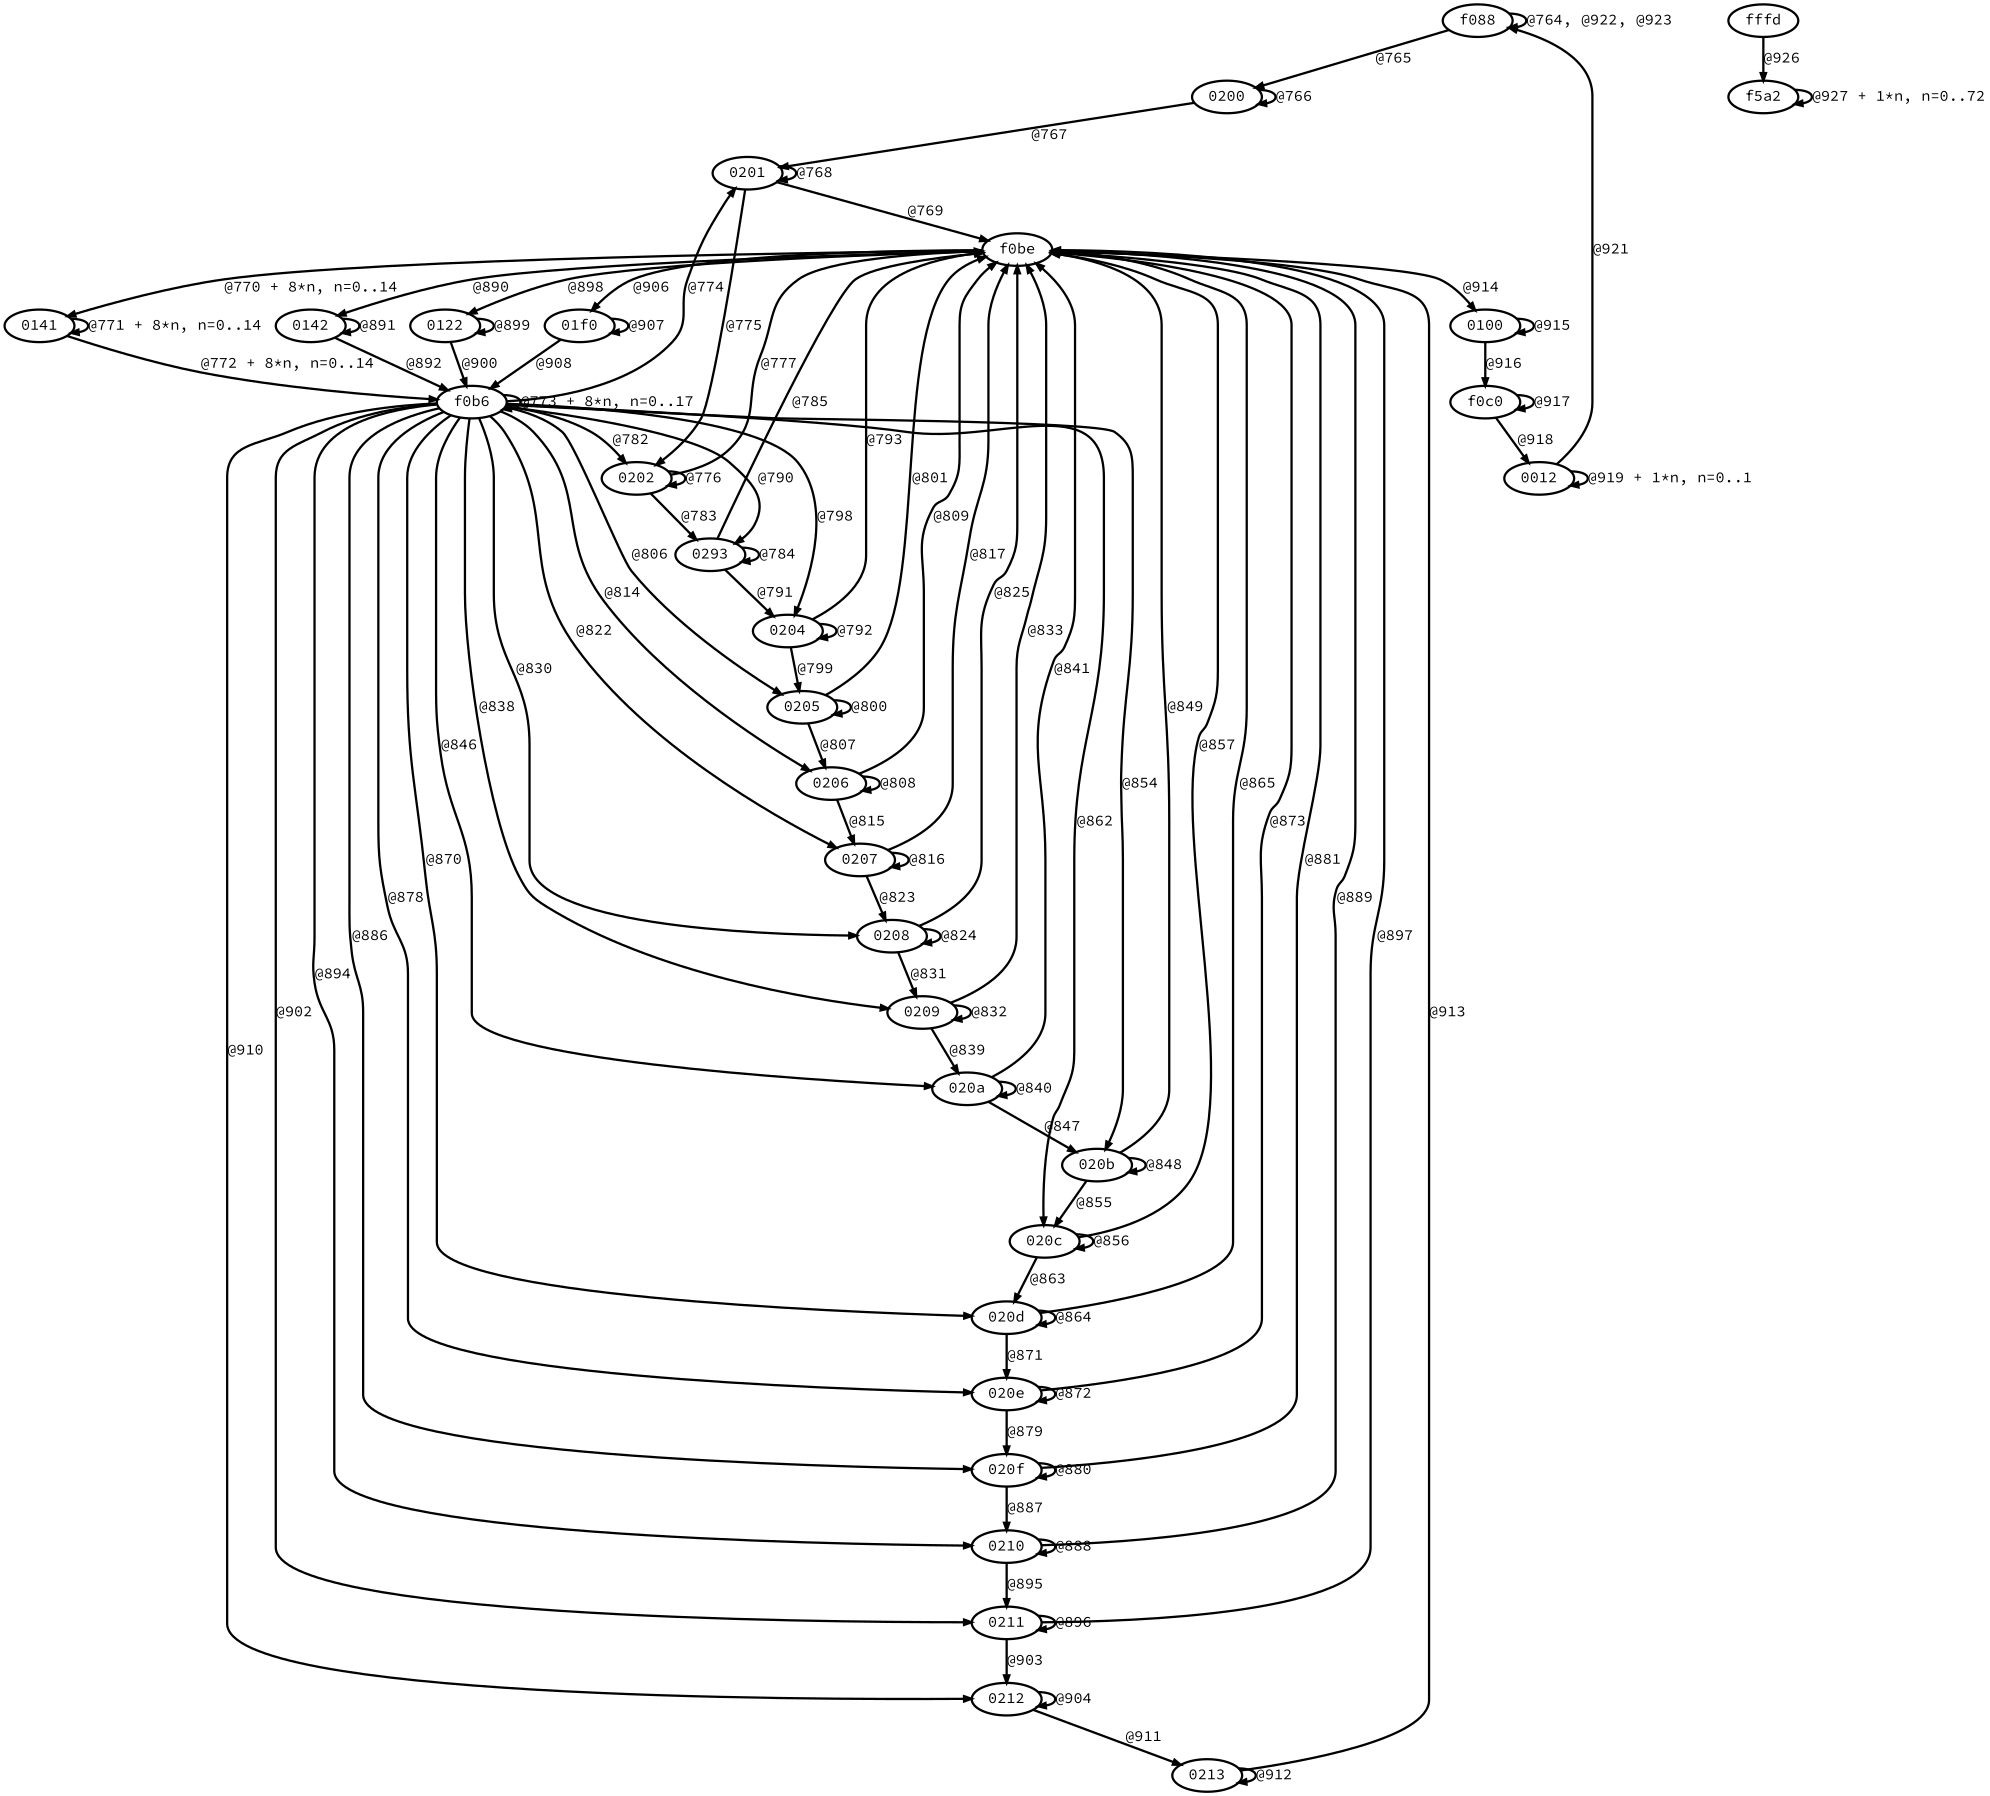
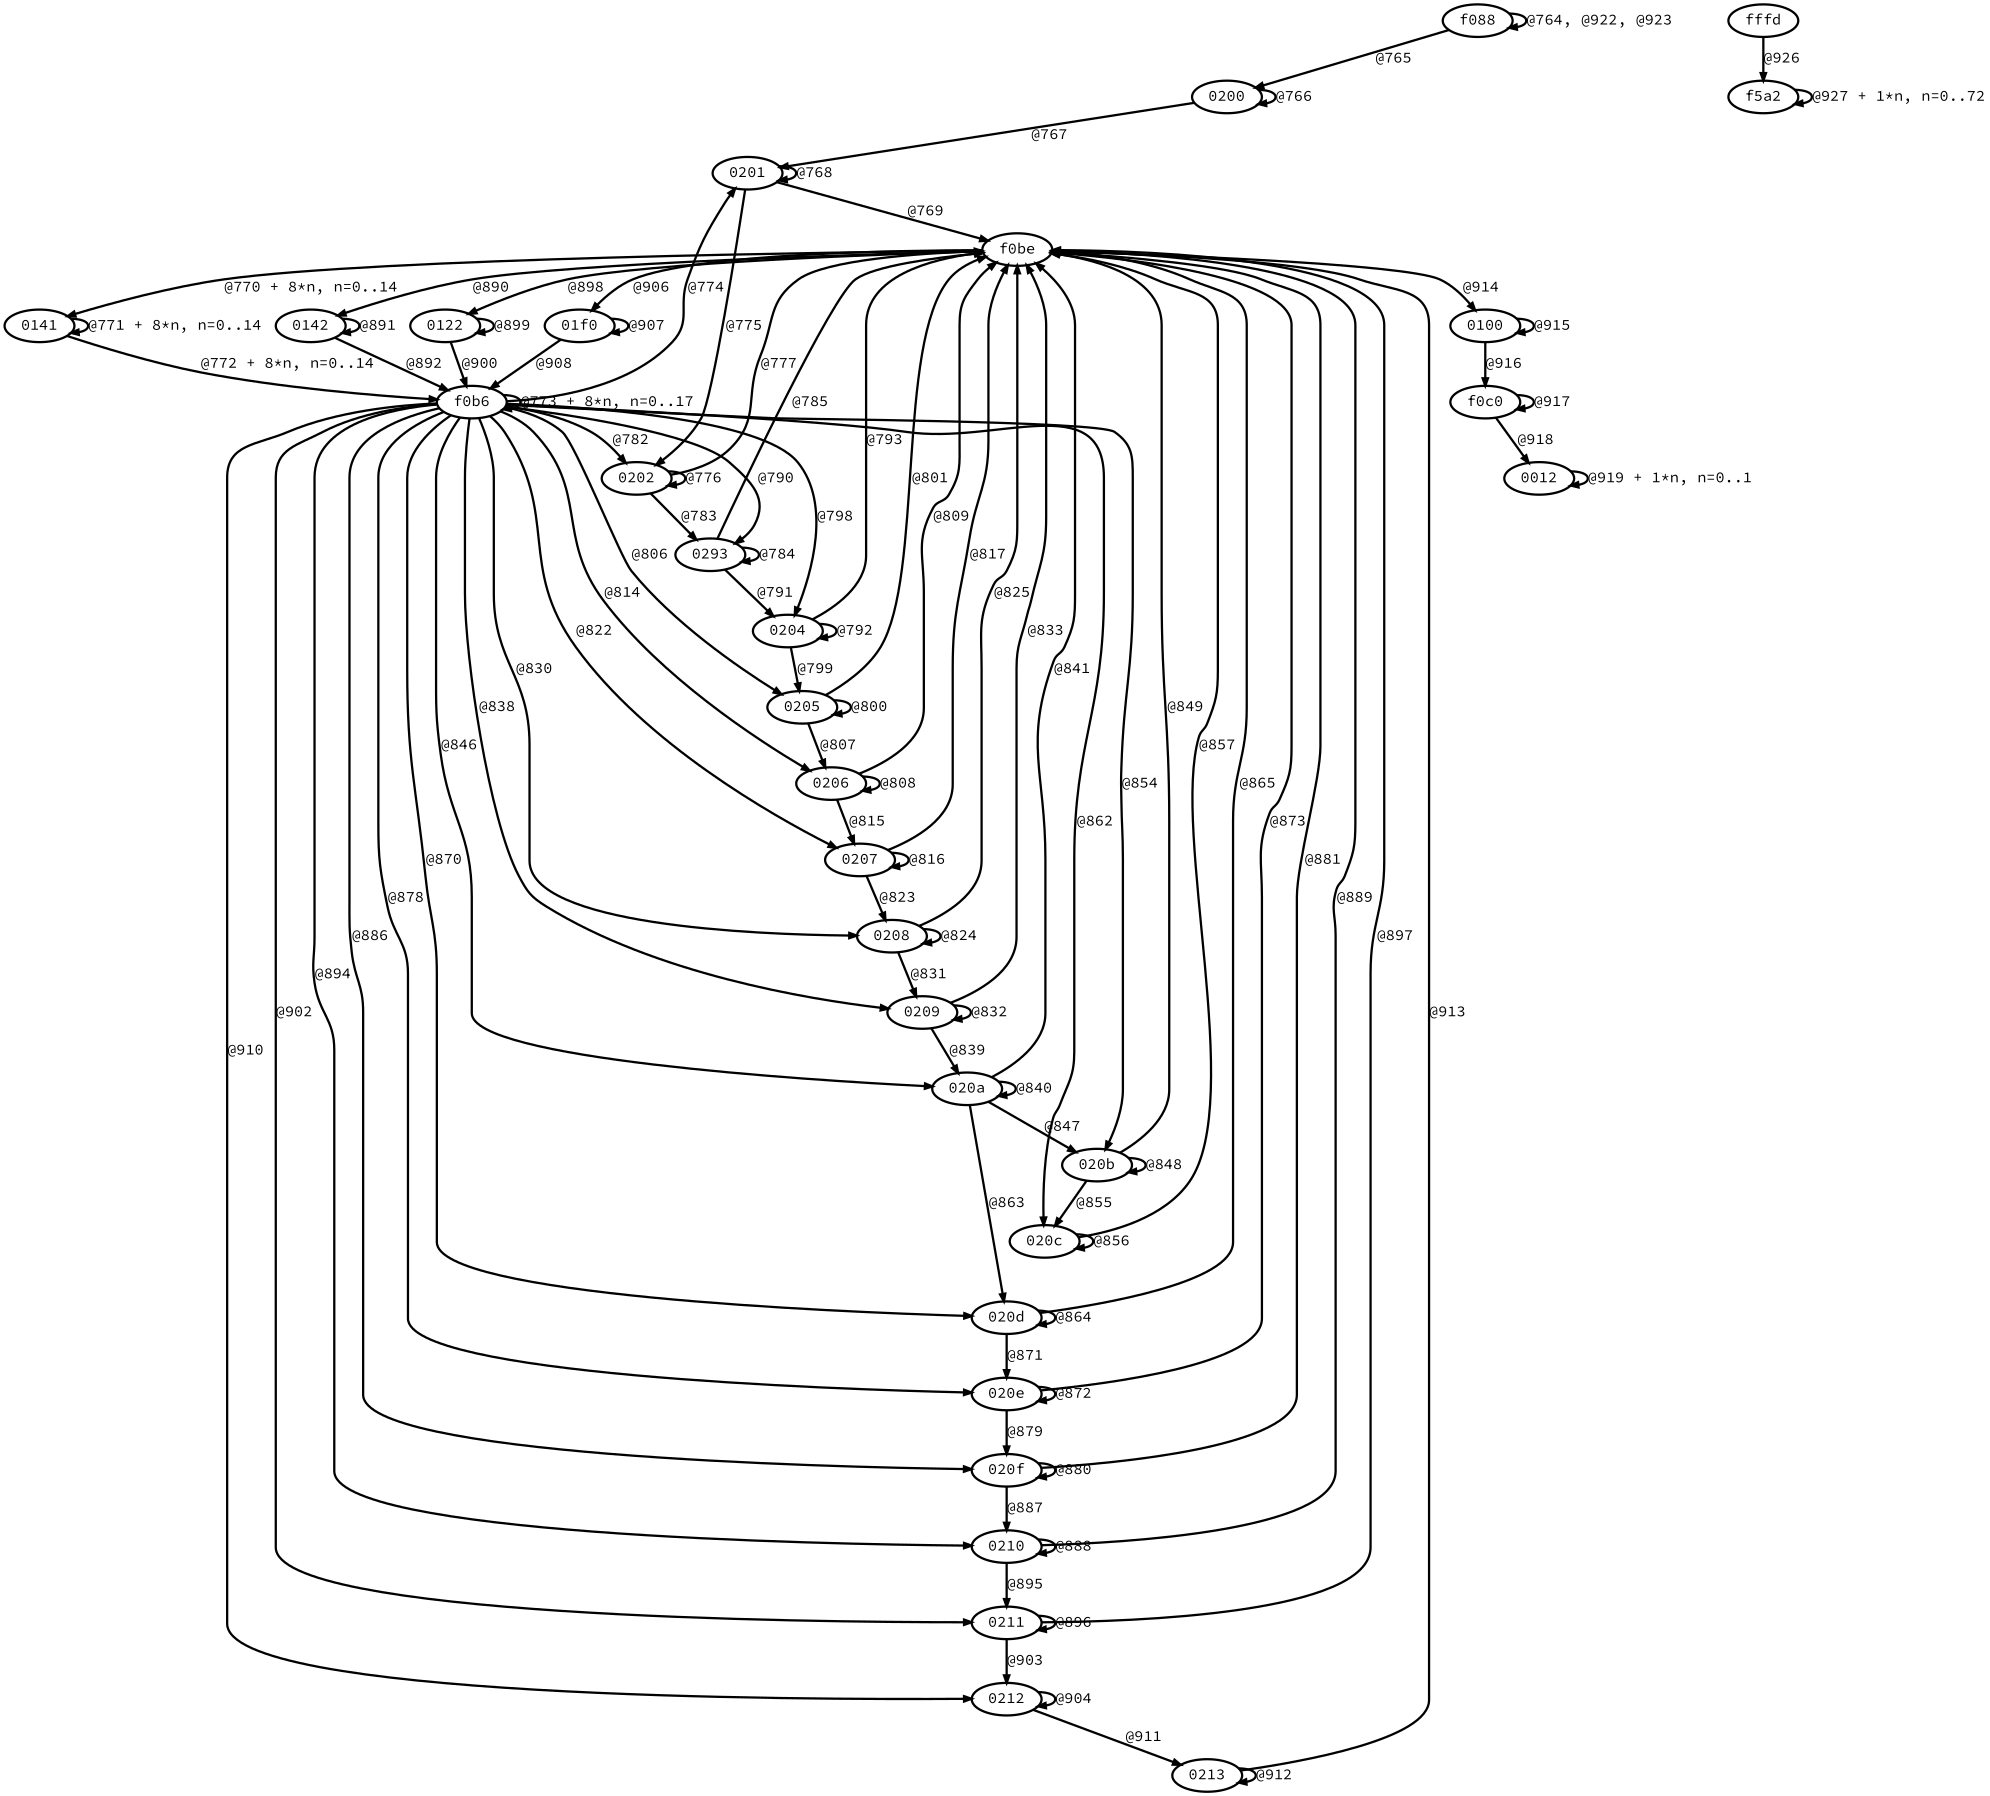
edge "0012" -> "f088": removed, label "@921"
edge "020c" -> "020d": now "020a" -> "020d"
